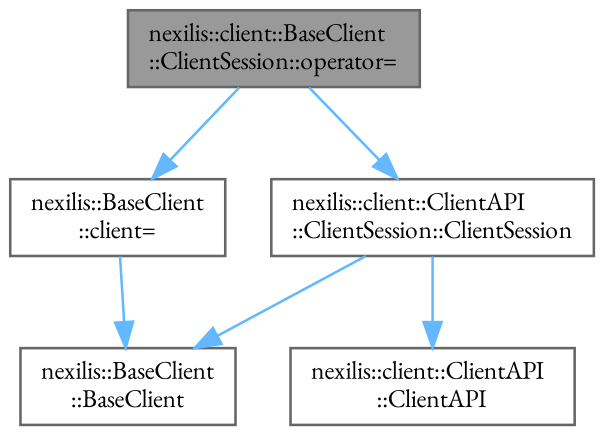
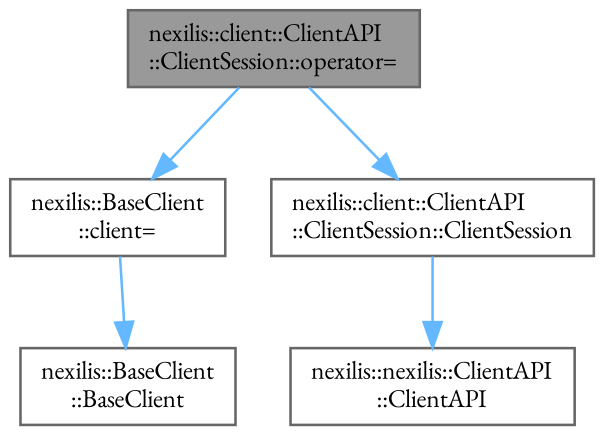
node "nexilis::client::BaseClient ::ClientSession::operator=": label "nexilis::client::BaseClient ::ClientSession::operator=" -> "nexilis::client::ClientAPI ::ClientSession::operator="
edge "nexilis::client::ClientAPI ::ClientSession::ClientSession" -> "nexilis::BaseClient ::BaseClient": removed
node "nexilis::client::ClientAPI ::ClientAPI": label "nexilis::client::ClientAPI ::ClientAPI" -> "nexilis::nexilis::ClientAPI ::ClientAPI"
